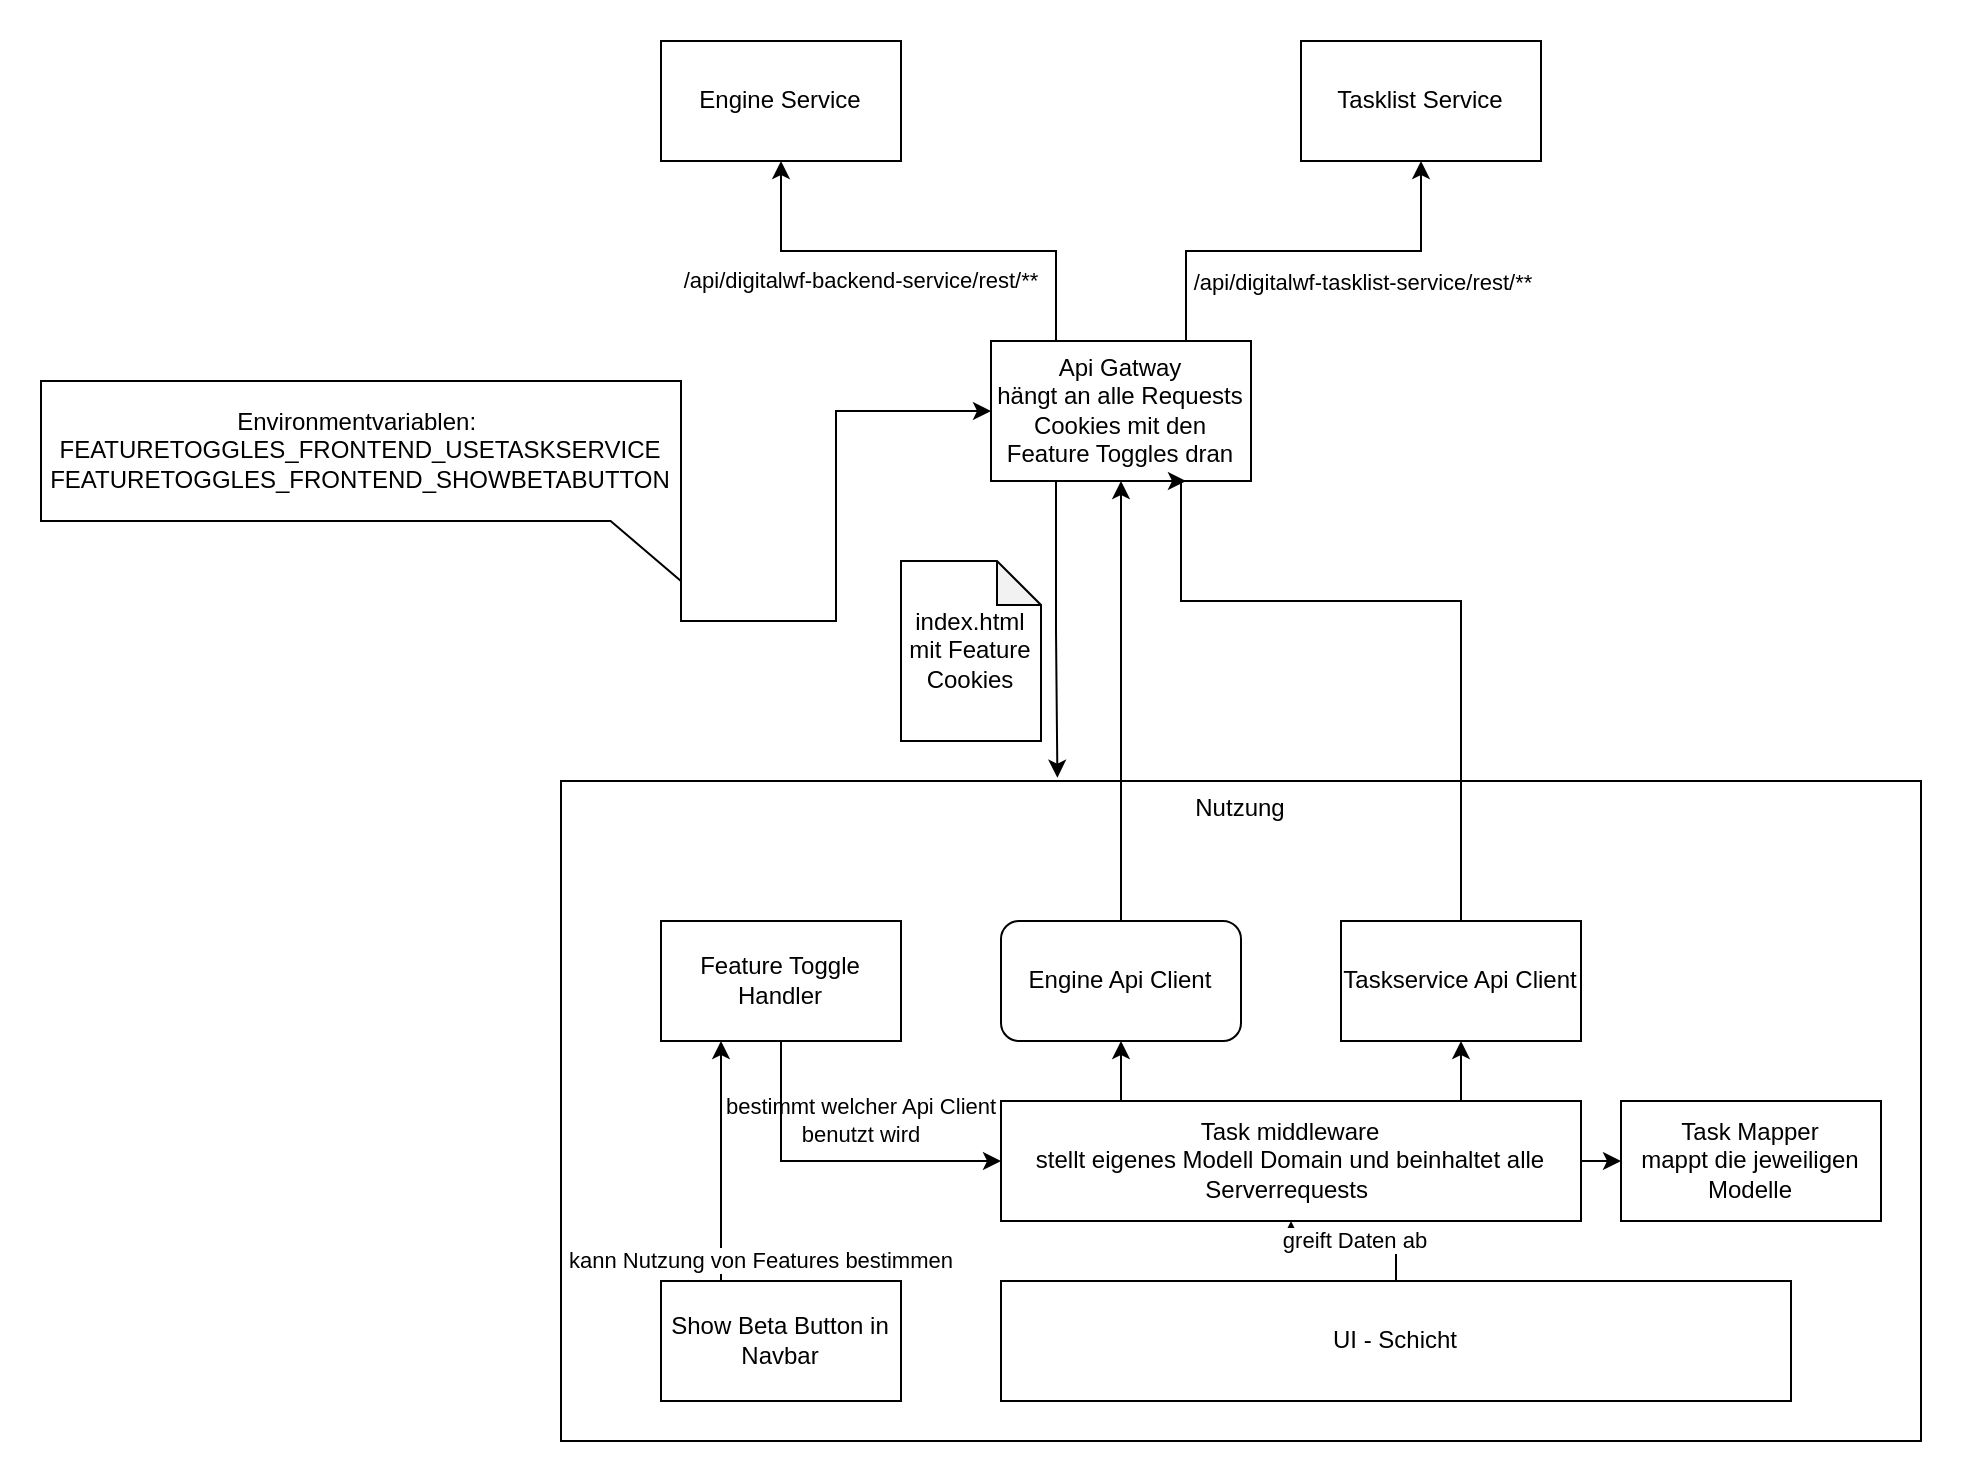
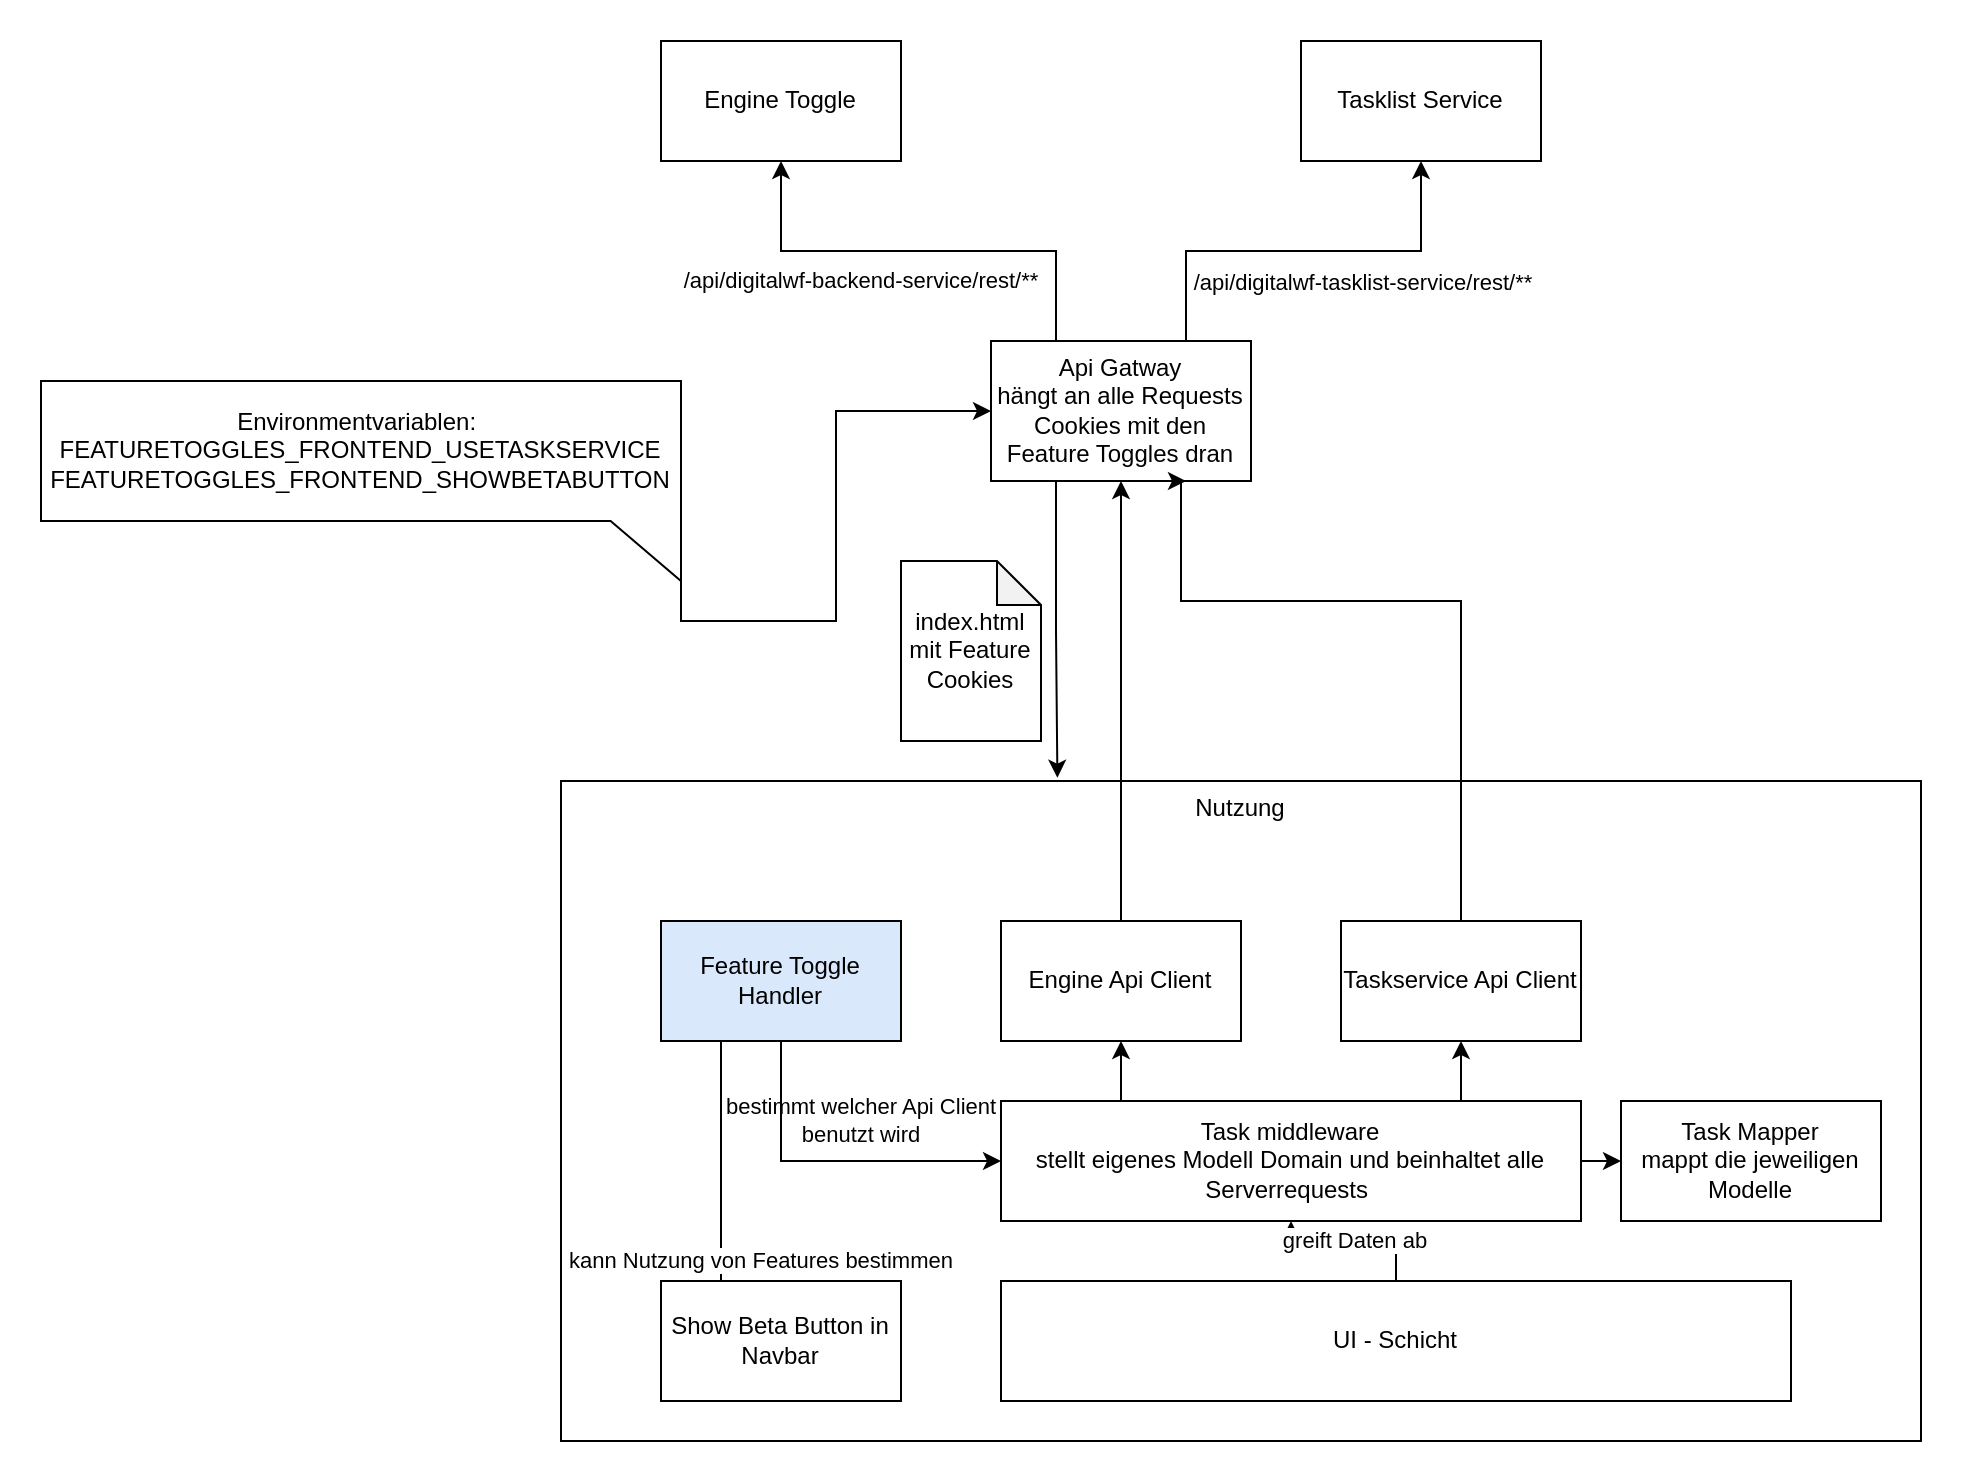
node "Engine Service": label "Engine Service" -> "Engine Toggle"
node "Feature Toggle Handler": fillcolor #ffffff -> #dae8fc
node "Engine Api Client": shape rounded rectangle -> rectangle
edge "Show Beta Button in Navbar" -> "Feature Toggle Handler": arrowhead classic -> none
